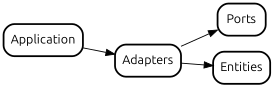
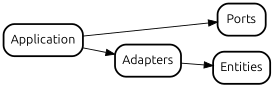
edge "Adapters" -> "Ports": now "Application" -> "Ports"
